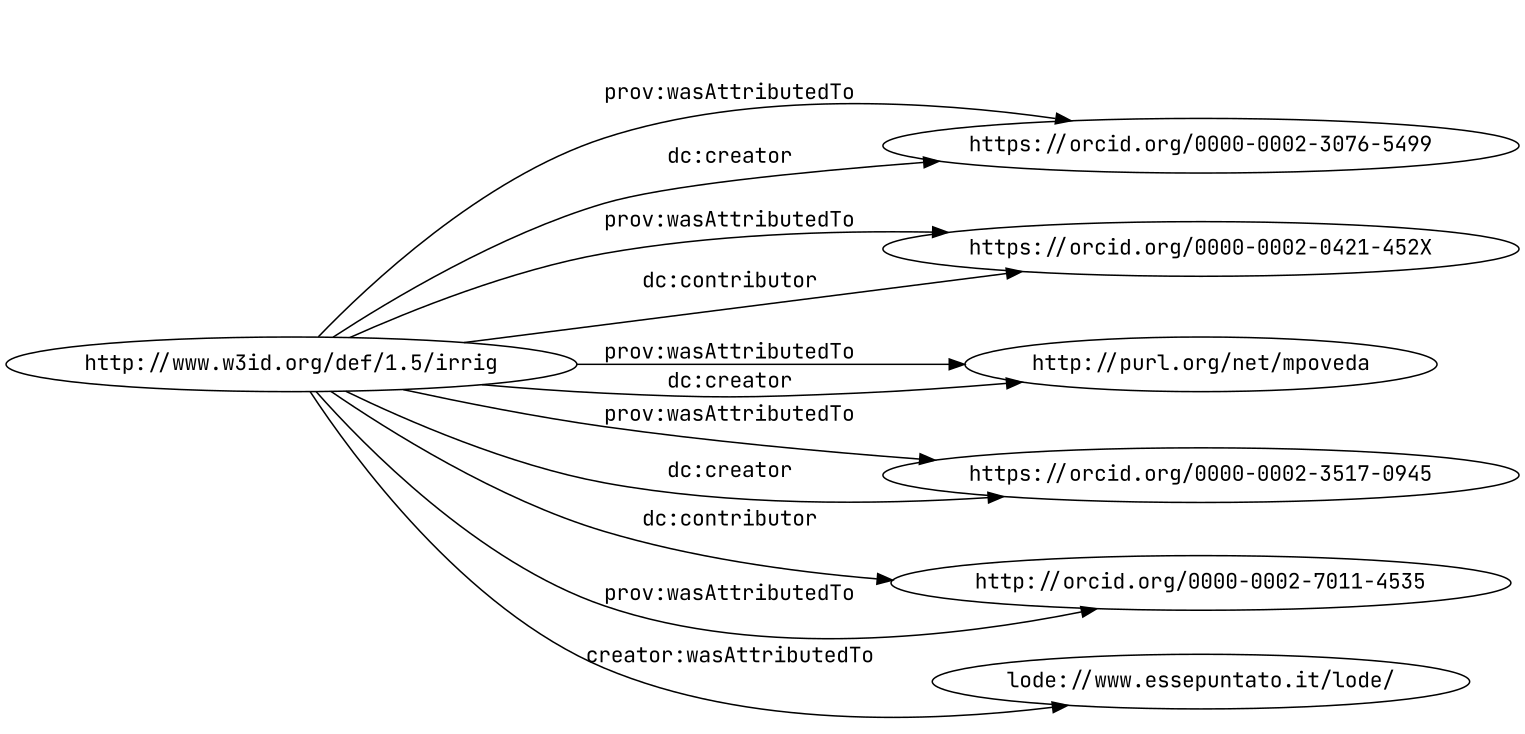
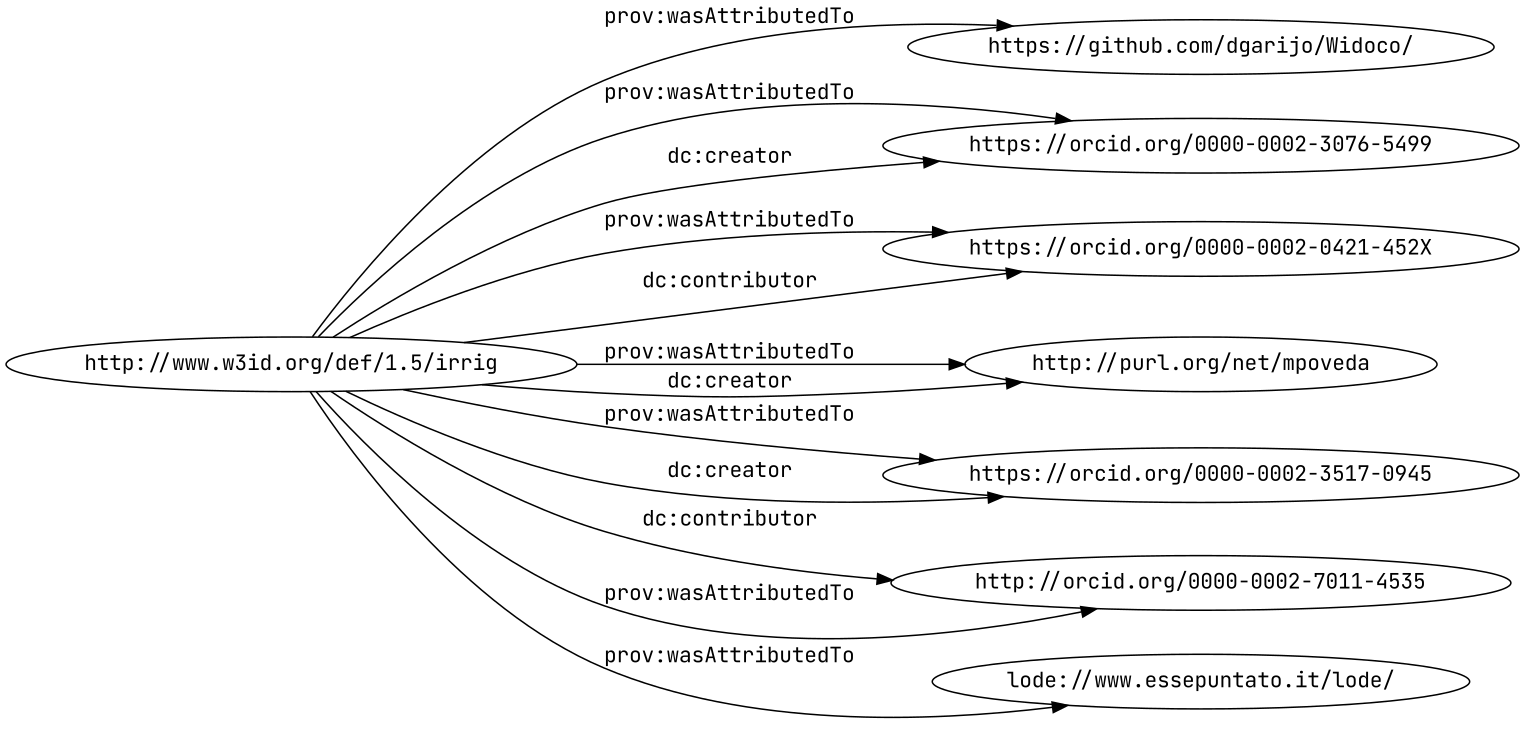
node "https://github.com/dgarijo/Widoco/": added
edge "http://www.w3id.org/def/1.5/irrig" -> "lode://www.essepuntato.it/lode/": label "creator:wasAttributedTo" -> "prov:wasAttributedTo"
